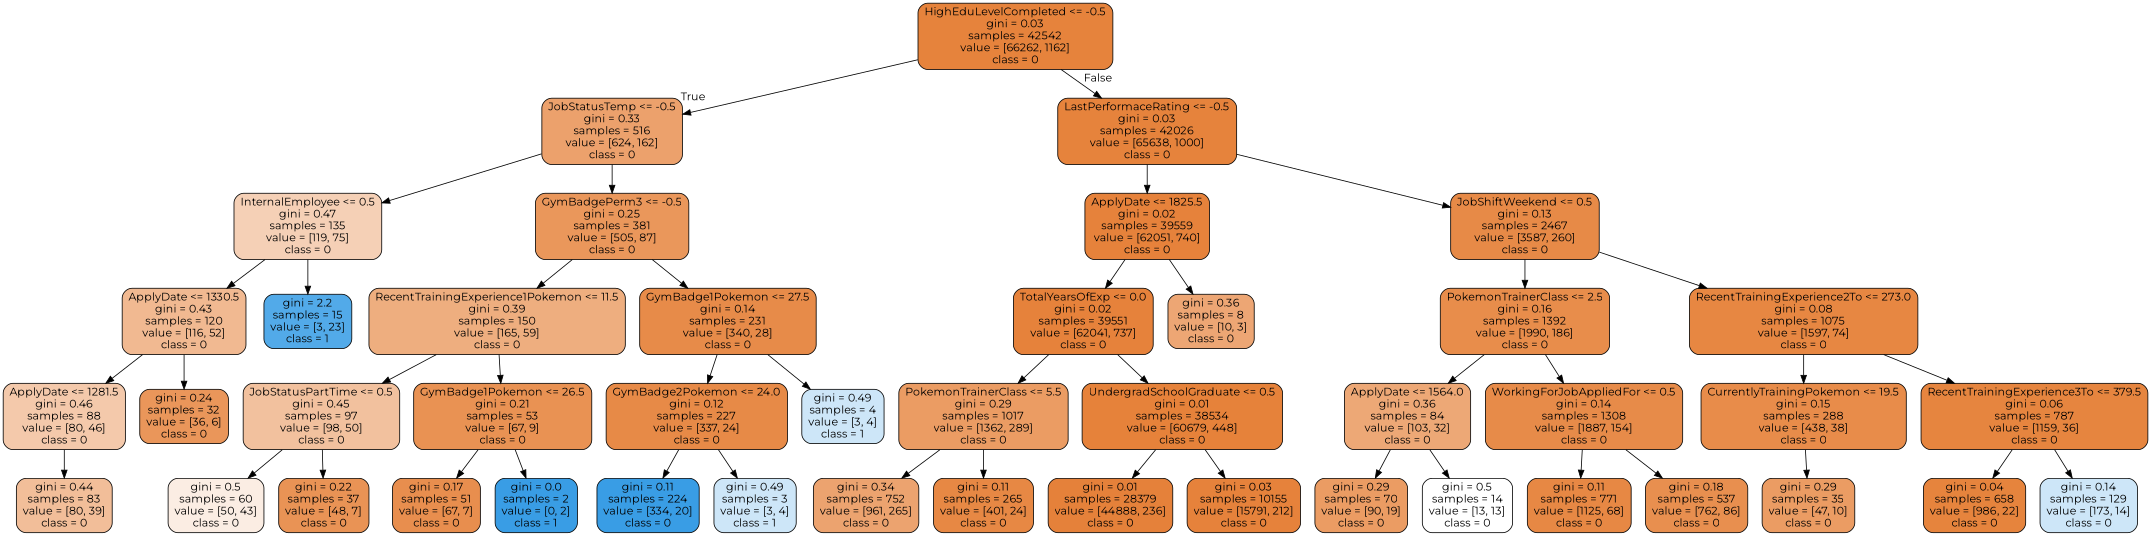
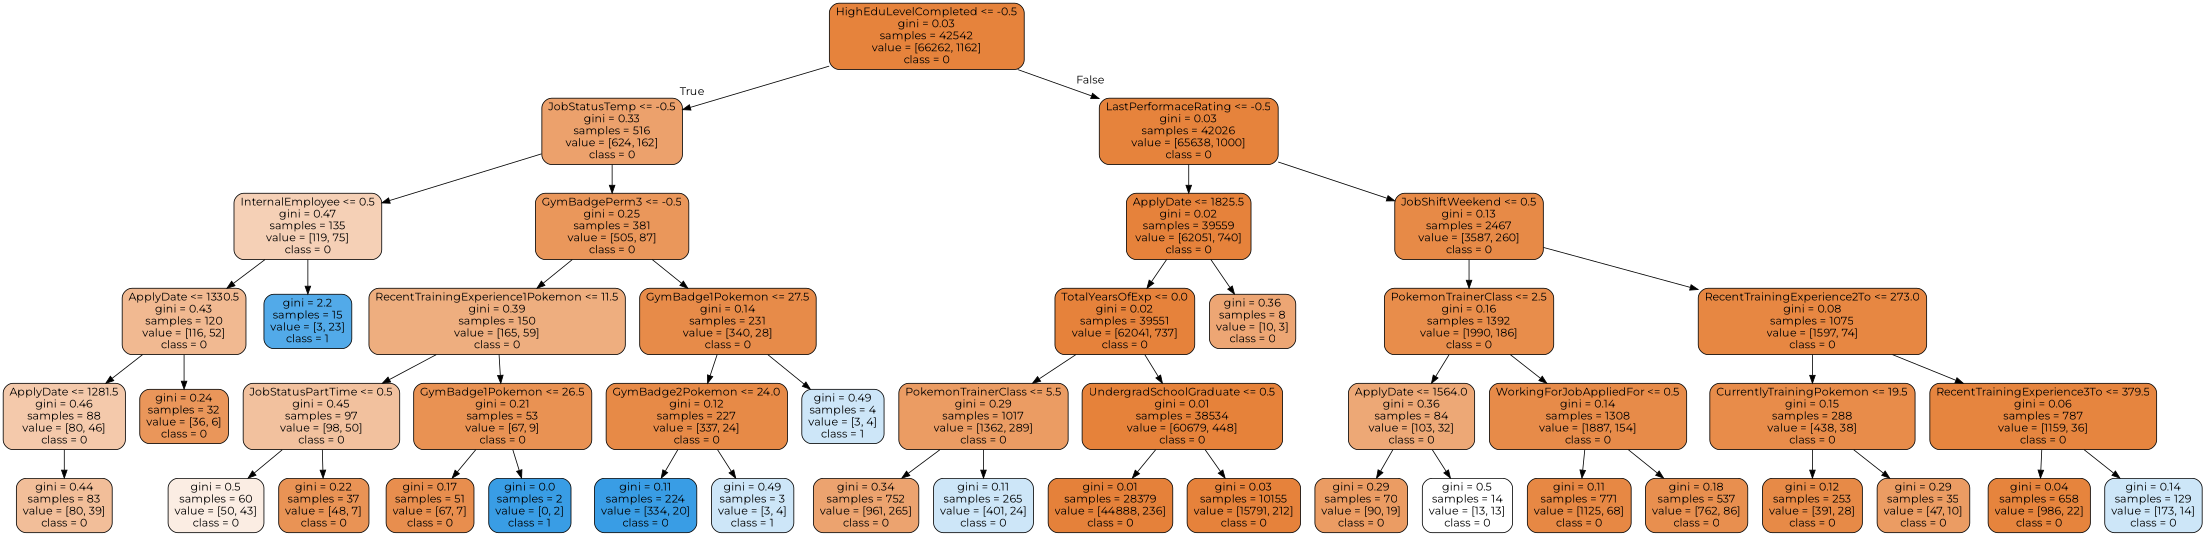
node "gini = 0.11 samples = 265 value = [401, 24] class = 0": fillcolor #e58139f0 -> #399de540
node "gini = 0.12 samples = 253 value = [391, 28] class = 0": added
